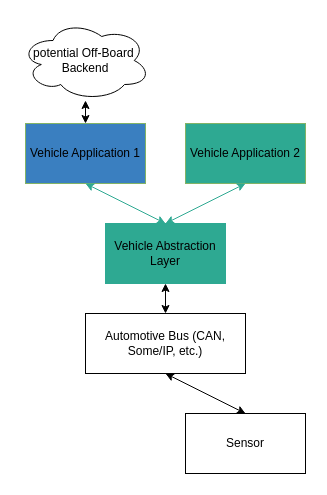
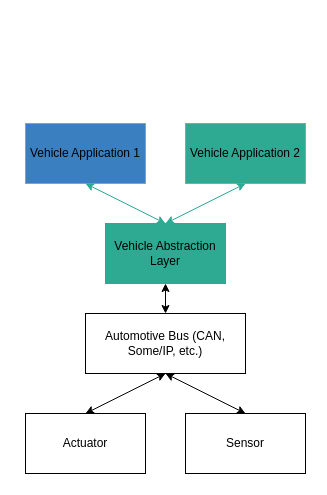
node "potential Off-Board Backend": removed
edge "potential Off-Board Backend" -- "Vehicle Application 1": removed
edge "Automotive Bus (CAN, Some/IP, etc.)" -- "Actuator": added
node "Actuator": added
